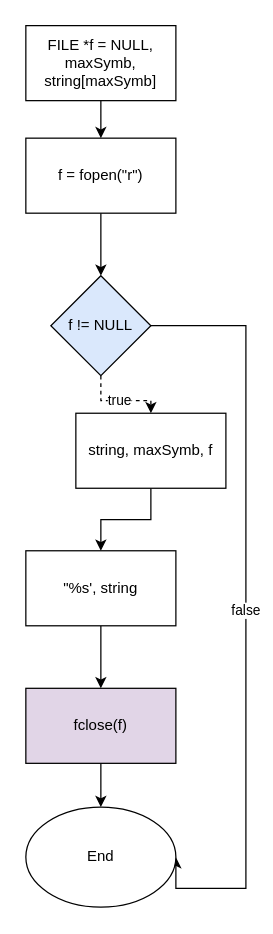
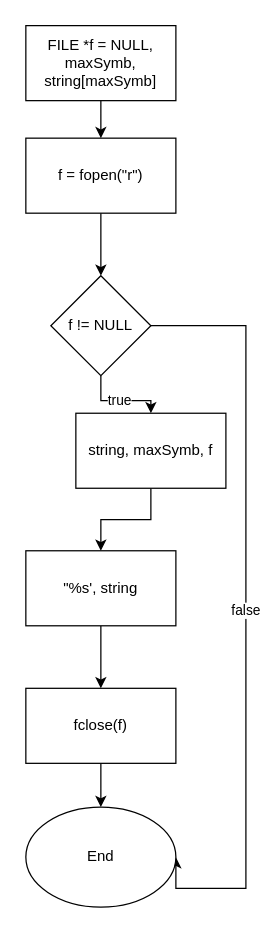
node "f != NULL": fillcolor #dae8fc -> #ffffff
edge "f != NULL" -> "string, maxSymb, f": style dashed -> solid
node "fclose(f)": fillcolor #e1d5e7 -> #ffffff
